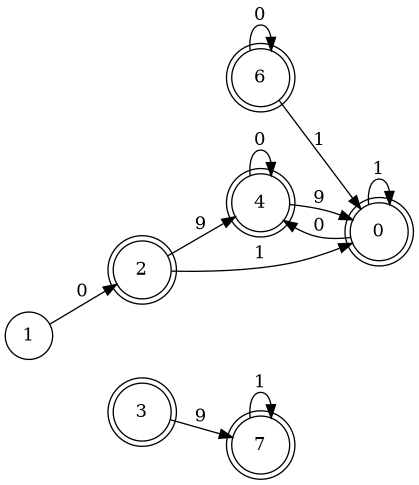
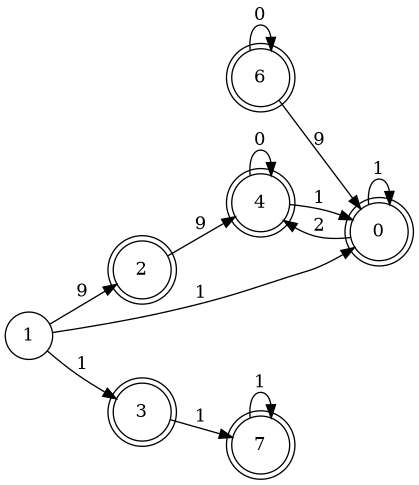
edge "6" -> "0": label "1" -> "9"
edge "4" -> "0": label "9" -> "1"
edge "0" -> "4": label "0" -> "2"
edge "2" -> "0": now "1" -> "0"
edge "1" -> "2": label "0" -> "9"
edge "1" -> "3": added, label "1"
edge "3" -> "7": label "9" -> "1"
